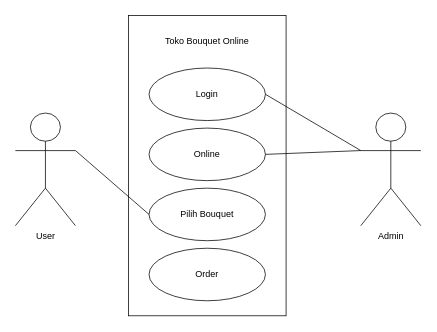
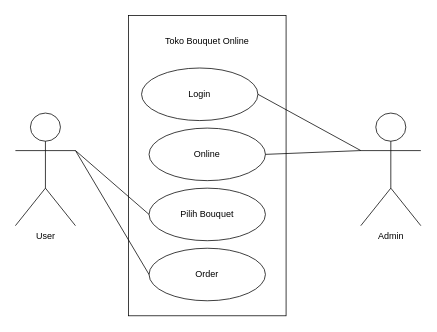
node "Login": moved (207, 94) -> (200, 94)
edge "User" -- "Order": added
